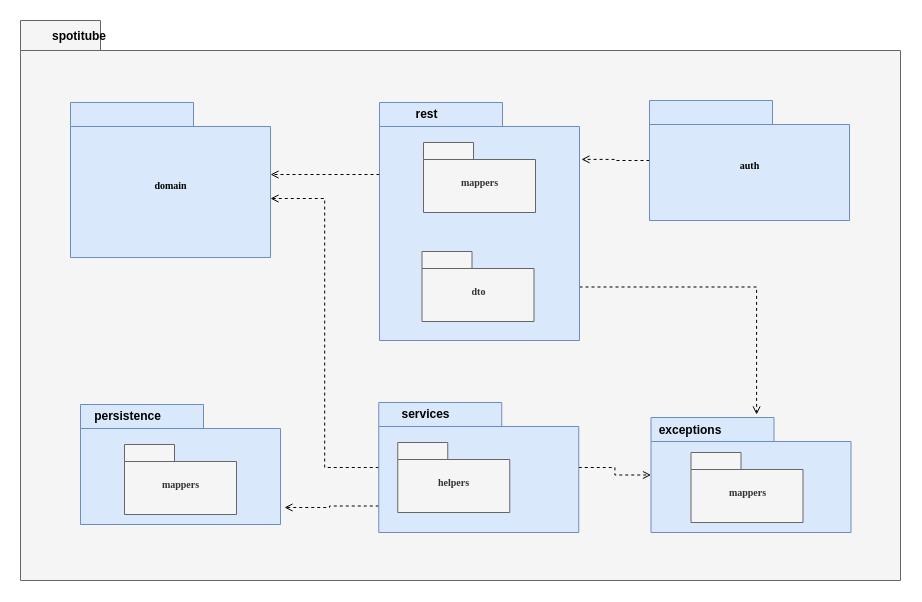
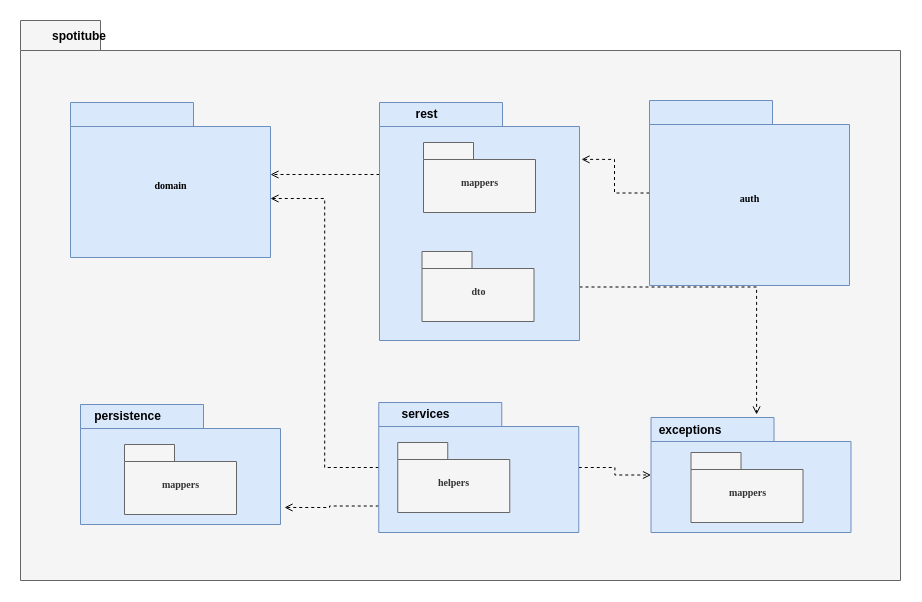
node "auth": size 200x120 -> 200x185
